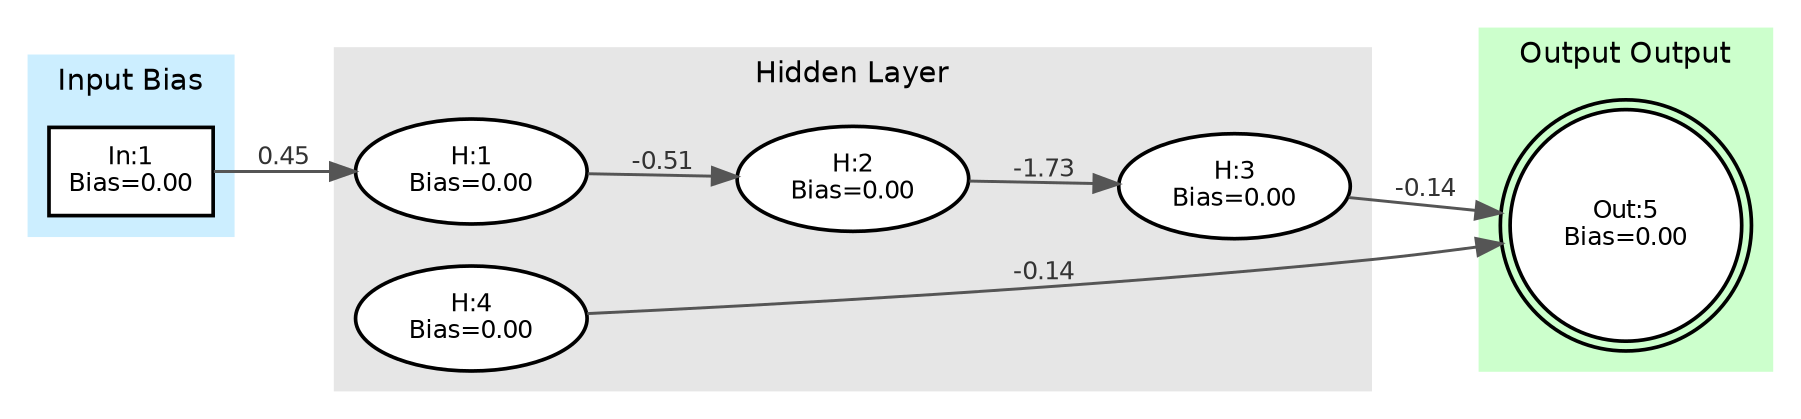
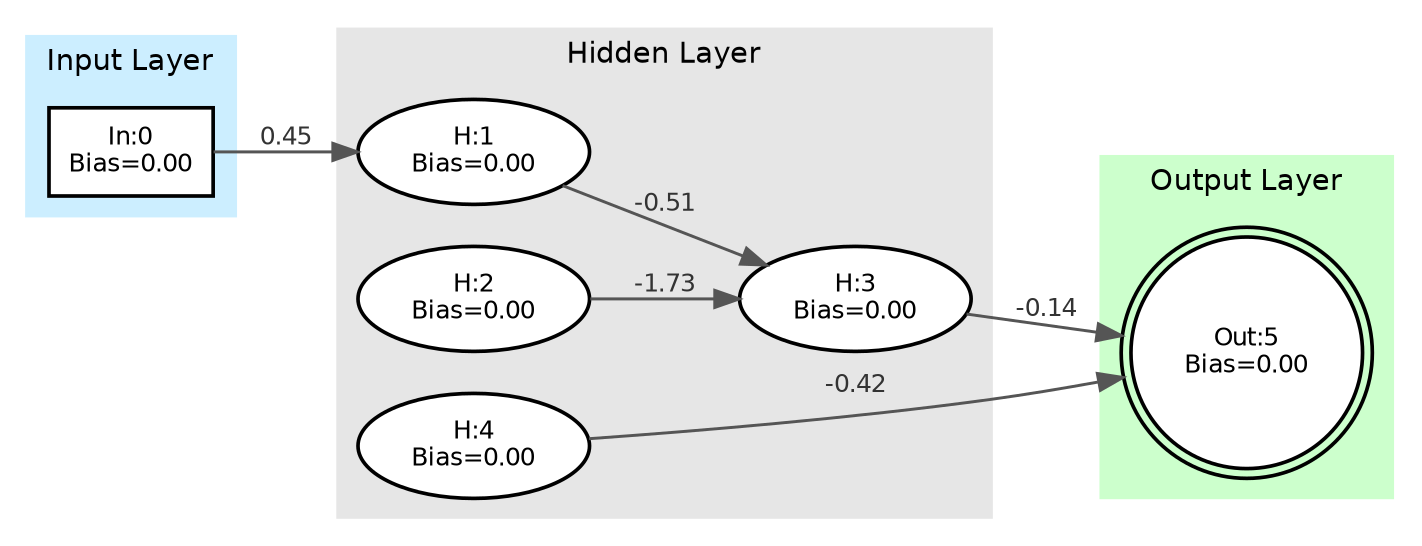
cluster "Output Output": label "Output Output" -> "Output Layer"
cluster "Input Bias": label "Input Bias" -> "Input Layer"
node "In:1 Bias=0.00": label "In:1 Bias=0.00" -> "In:0 Bias=0.00"
edge "H:1 Bias=0.00" -> "H:2 Bias=0.00": now "H:1 Bias=0.00" -> "H:3 Bias=0.00"
edge "H:4 Bias=0.00" -> "Out:5 Bias=0.00": label "-0.14" -> "-0.42"
